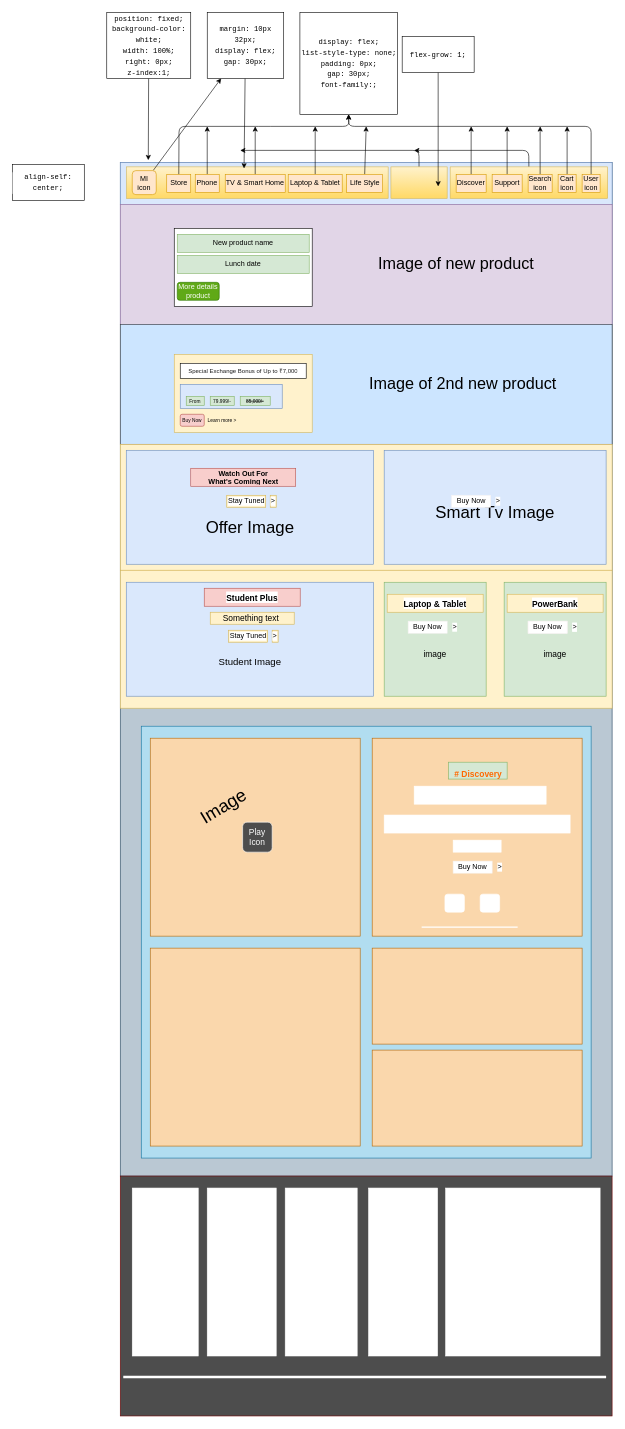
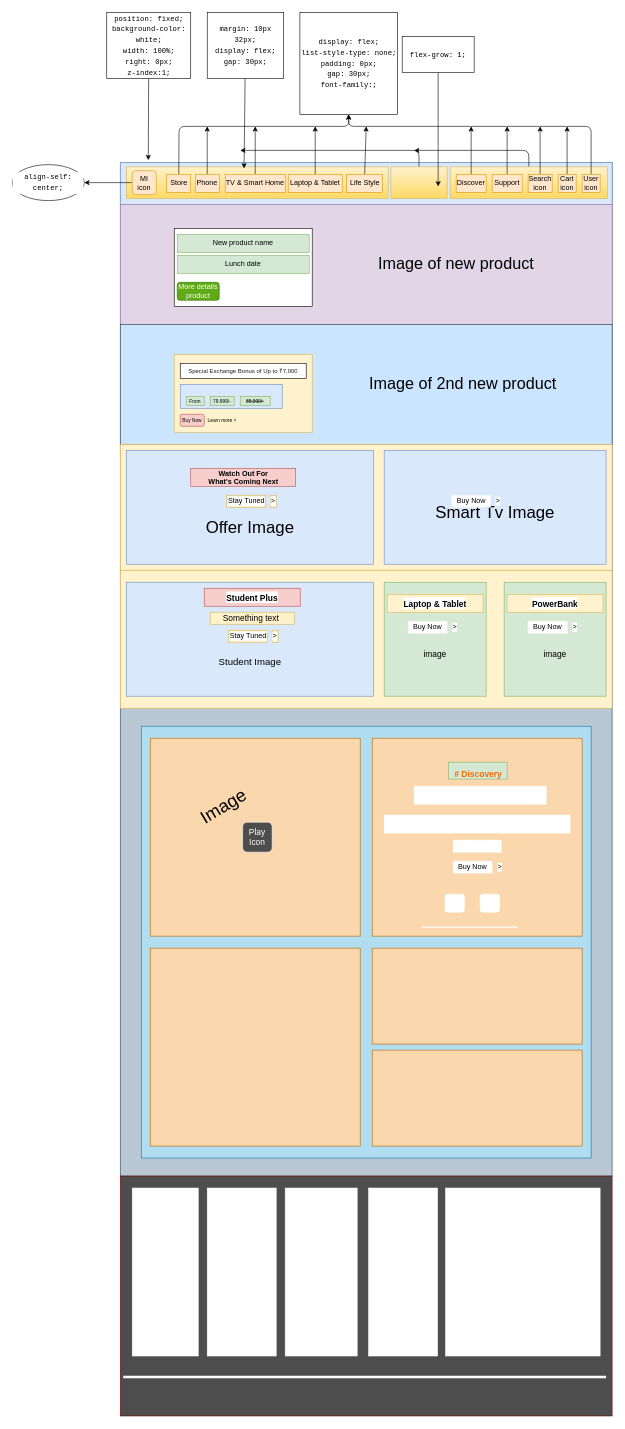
edge "MI icon" -> "margin: 10px 32px; display: flex; gap: 30px;": now "MI icon" -> "align-self: center;"
node "align-self: center;": shape rectangle -> ellipse
